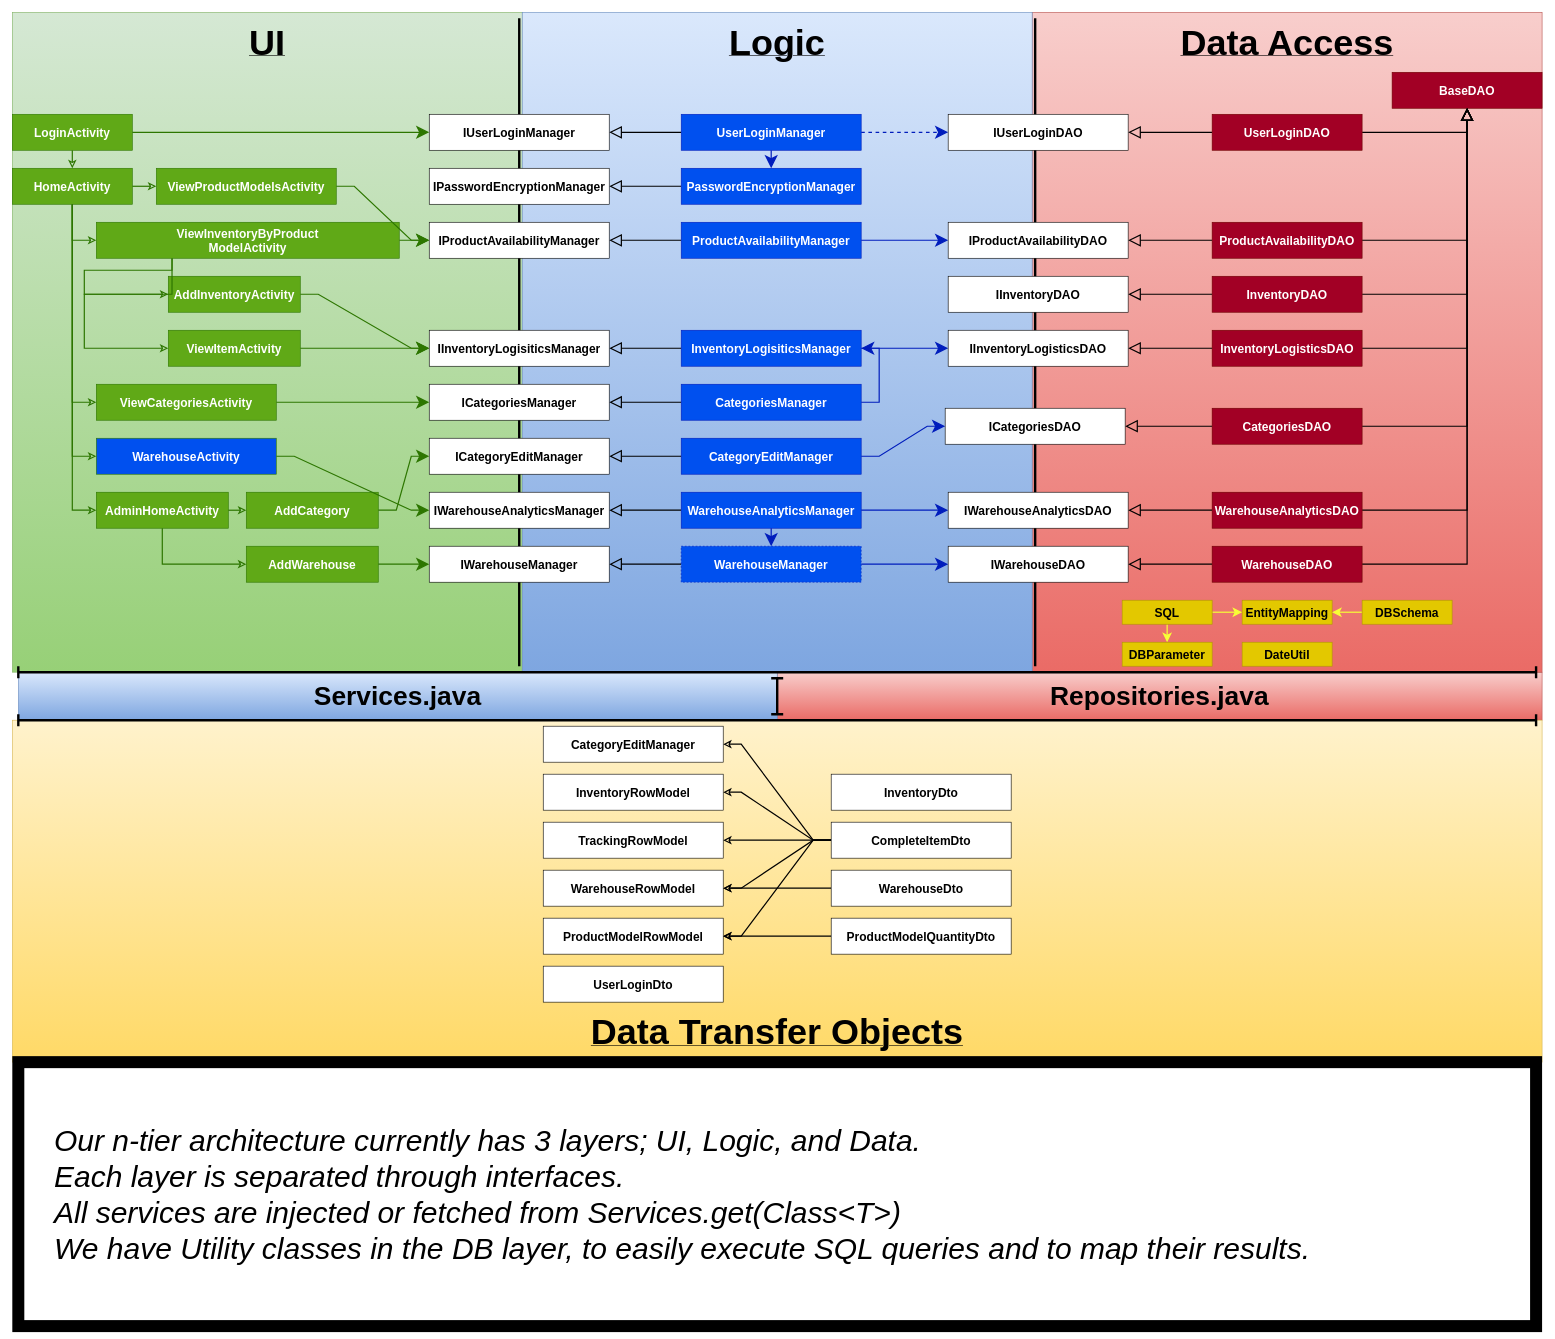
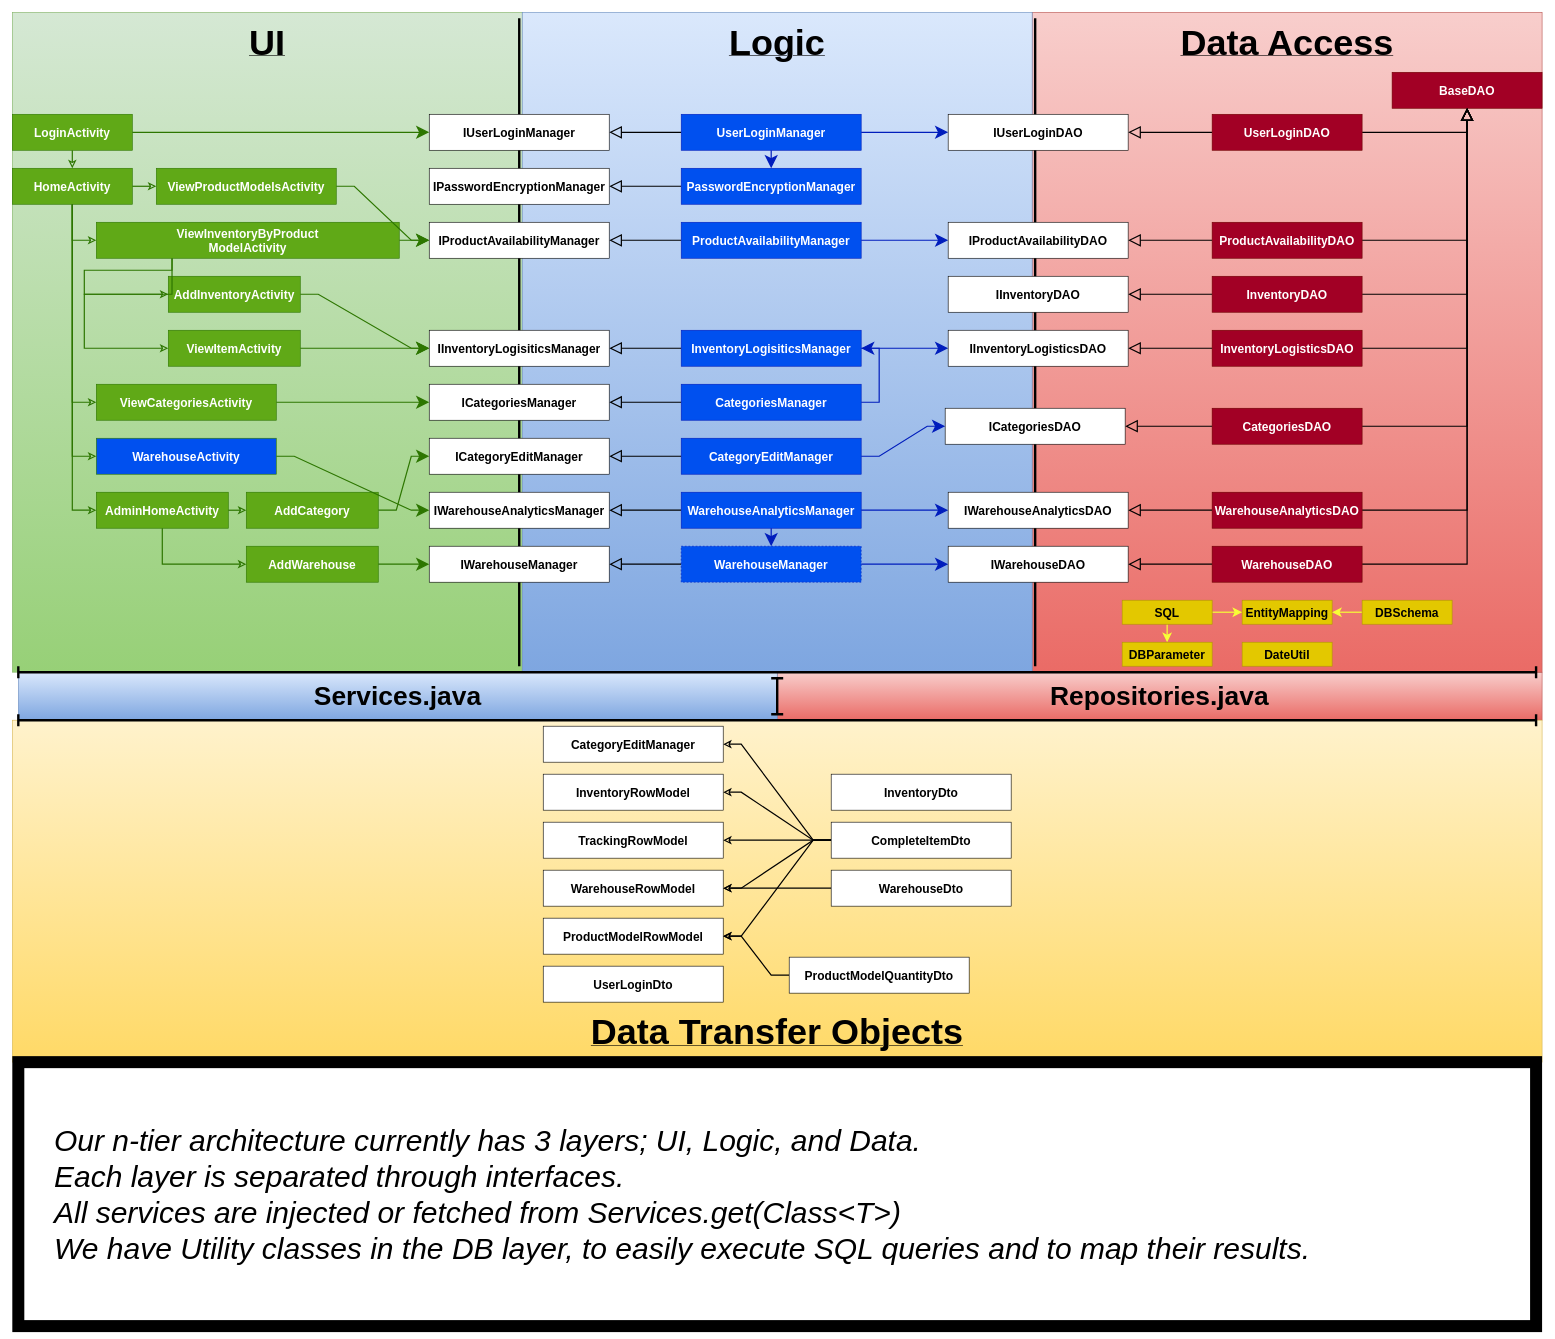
edge "UserLoginManager" -> "IUserLoginDAO": style dashed -> solid
node "ProductModelQuantityDto": moved (921, 936) -> (879, 975)
